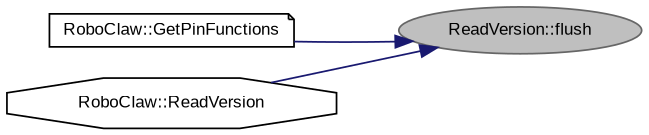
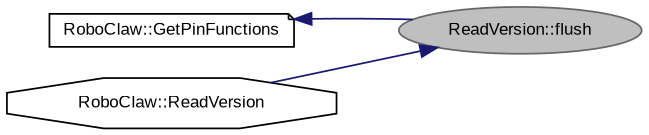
edge "RoboClaw::GetPinFunctions" -> "ReadVersion::flush": reversed
